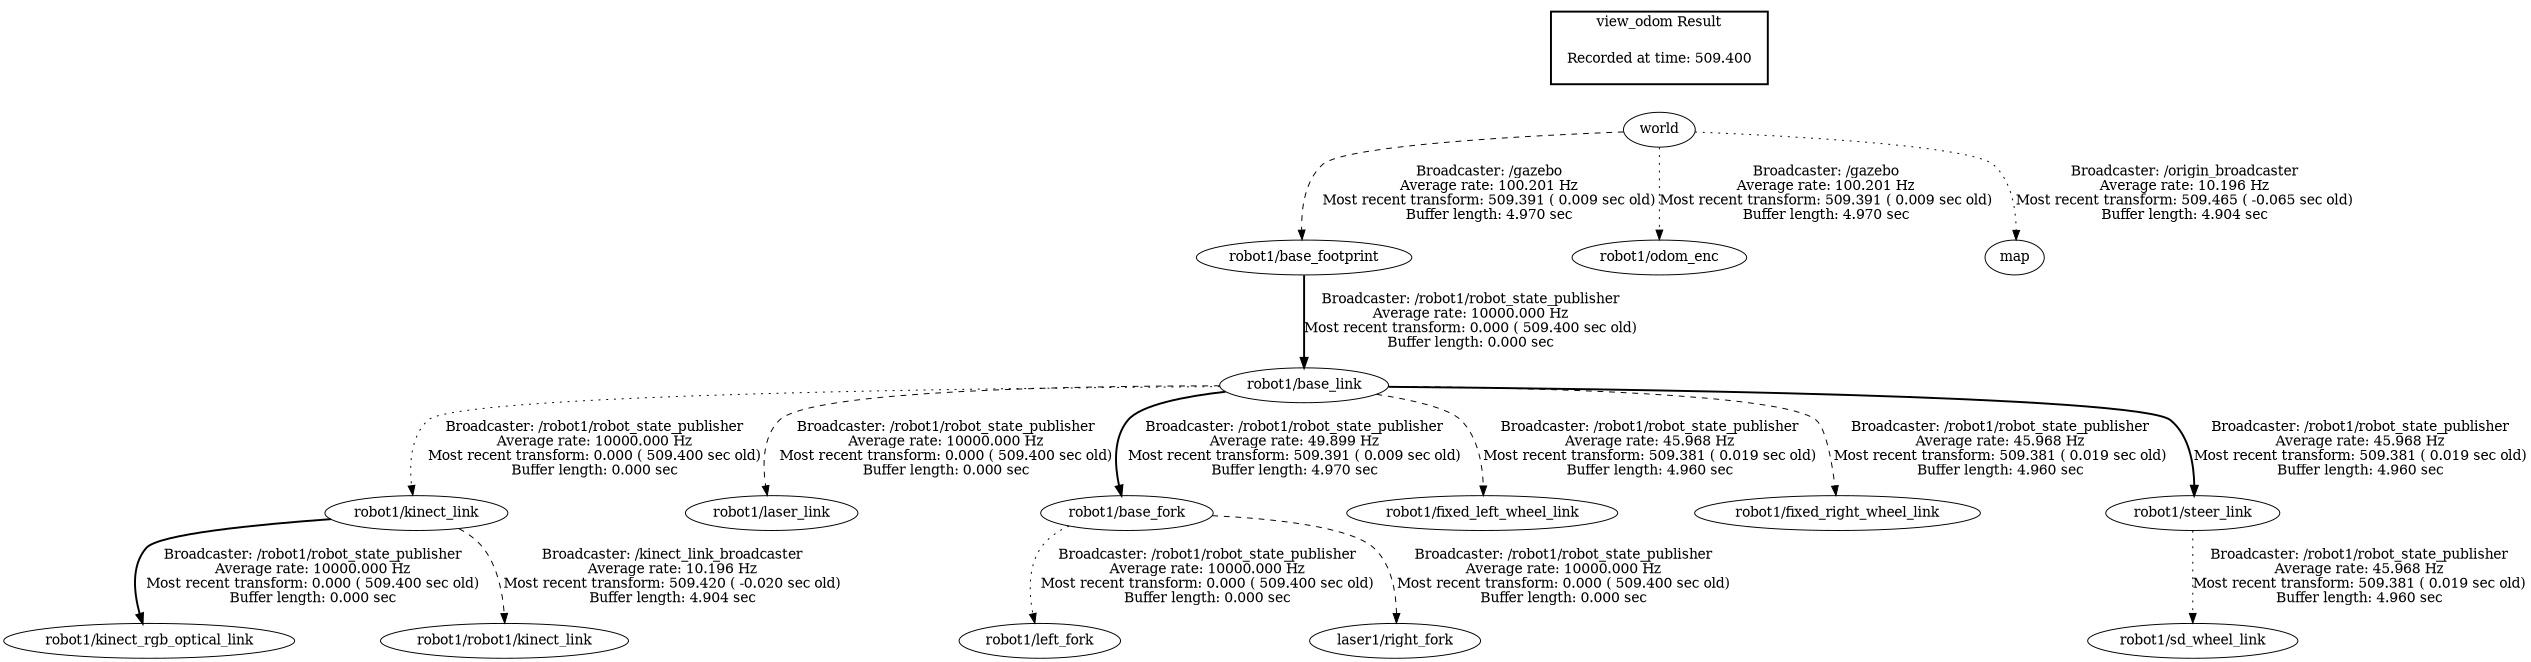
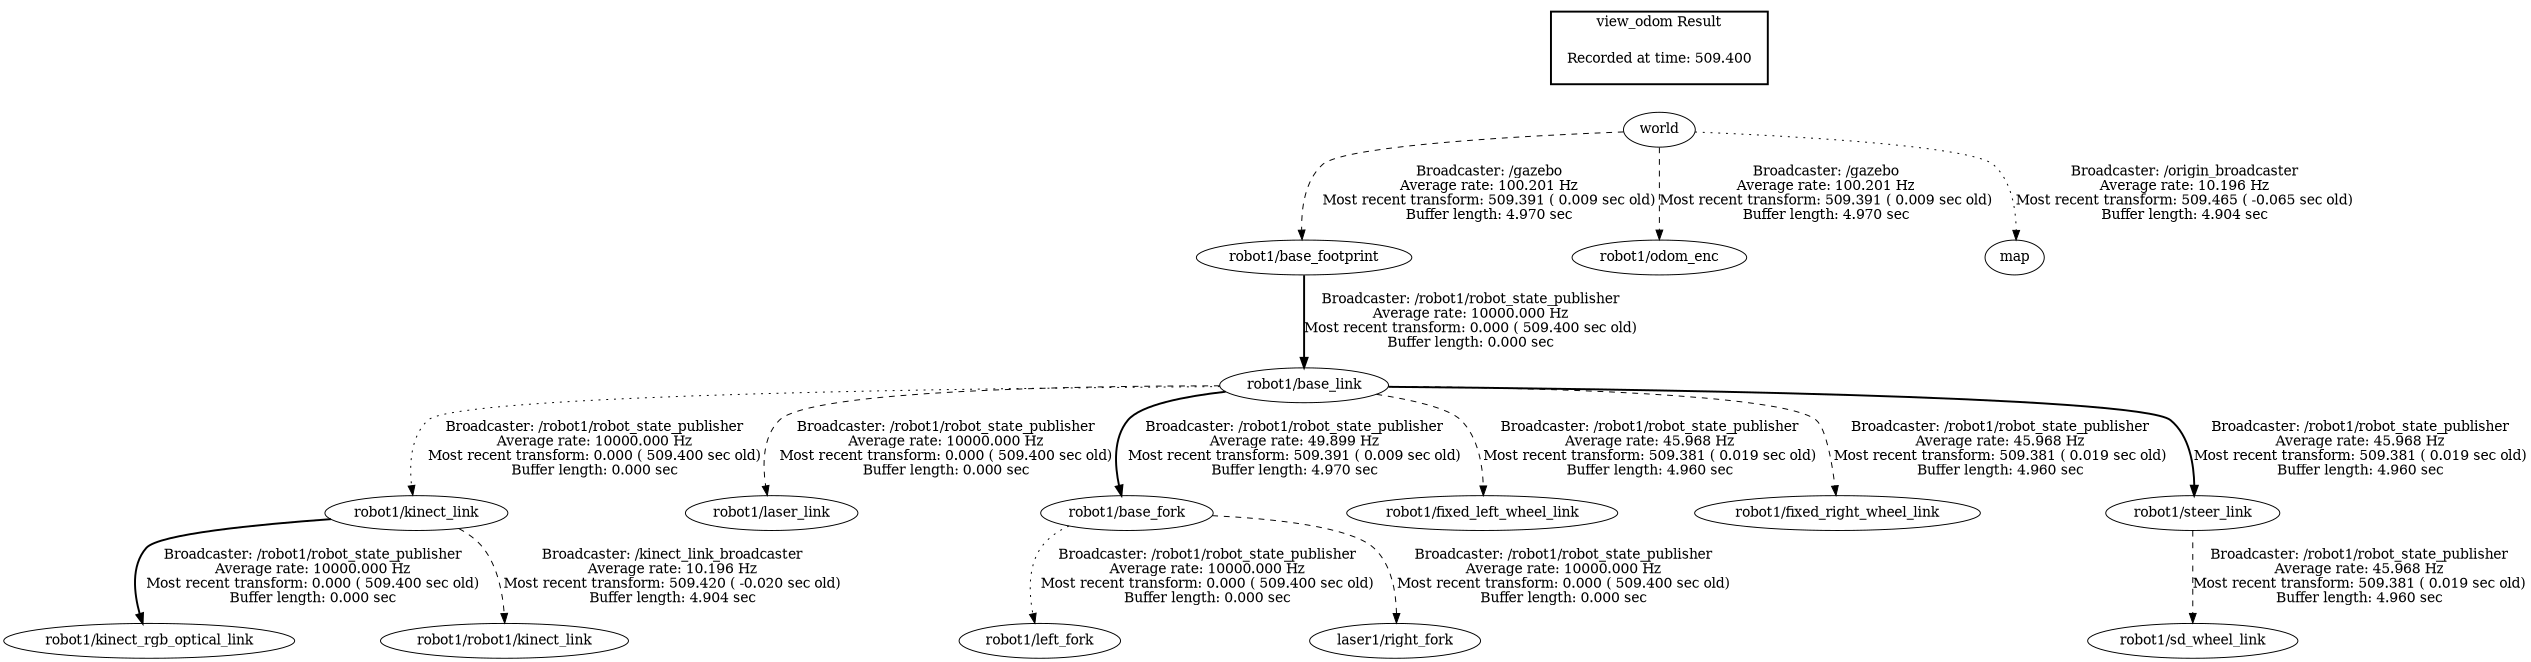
edge "world" -> "robot1/odom_enc": style dotted -> dashed
edge "robot1/steer_link" -> "robot1/sd_wheel_link": style dotted -> dashed
